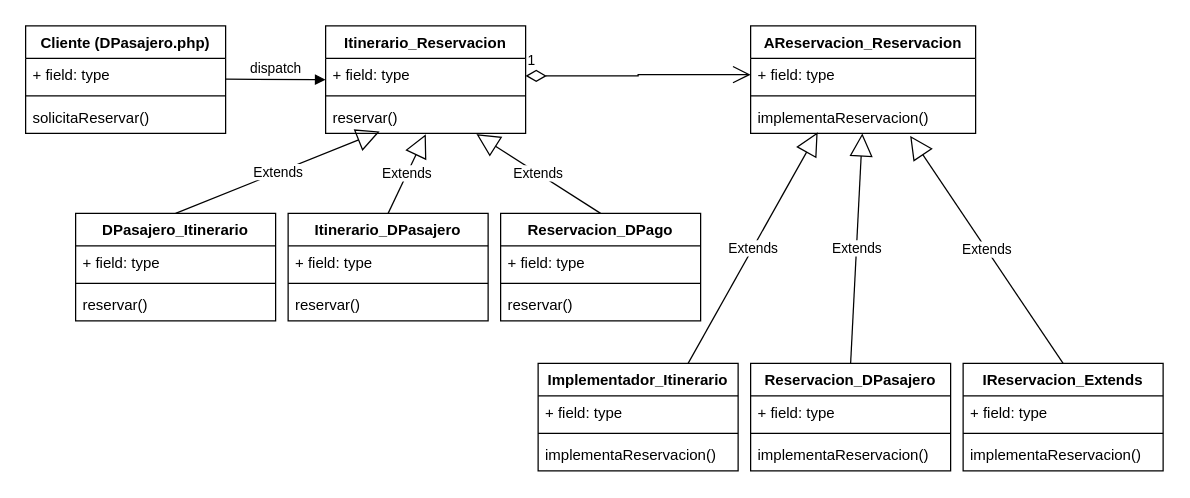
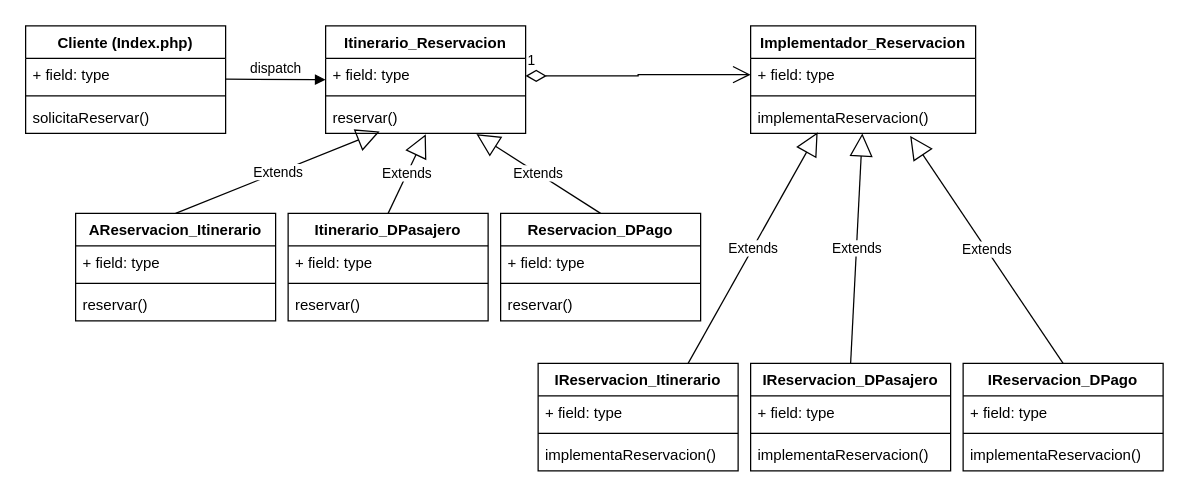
node "Cliente (DPasajero.php)": label "Cliente (DPasajero.php)" -> "Cliente (Index.php)"
node "AReservacion_Reservacion": label "AReservacion_Reservacion" -> "Implementador_Reservacion"
node "DPasajero_Itinerario": label "DPasajero_Itinerario" -> "AReservacion_Itinerario"
node "Implementador_Itinerario": label "Implementador_Itinerario" -> "IReservacion_Itinerario"
node "Reservacion_DPasajero": label "Reservacion_DPasajero" -> "IReservacion_DPasajero"
node "IReservacion_Extends": label "IReservacion_Extends" -> "IReservacion_DPago"
